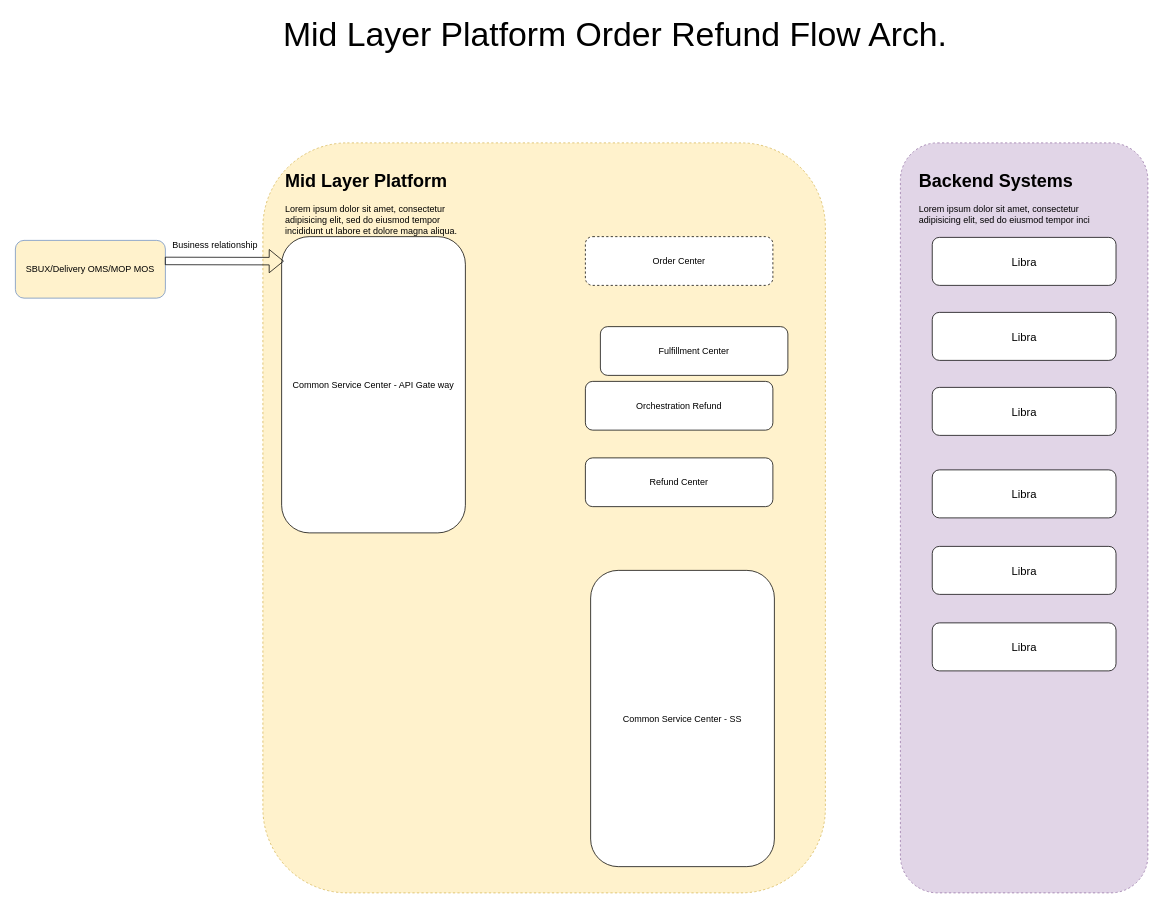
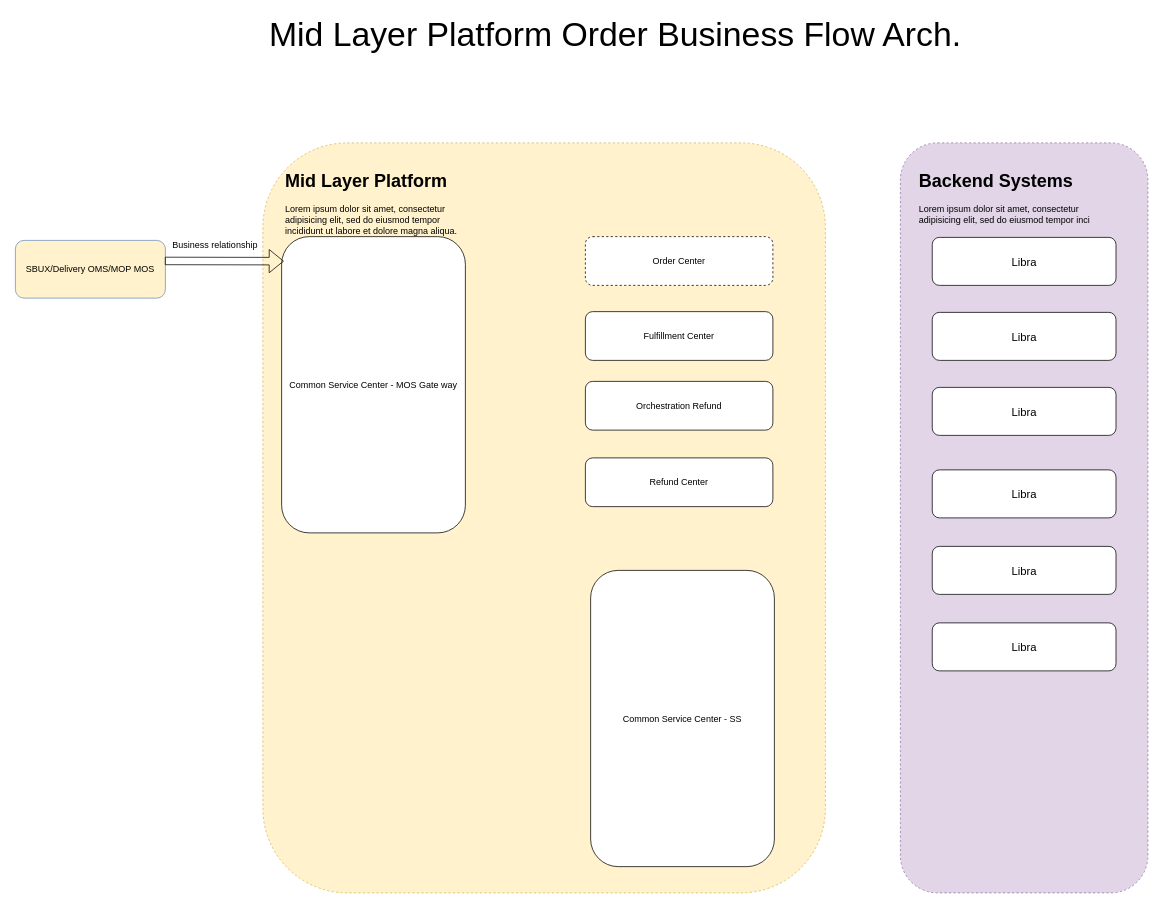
node "Mid Layer Platform Order Refund Flow Arch.": label "Mid Layer Platform Order Refund Flow Arch." -> "Mid Layer Platform Order Business Flow Arch."
node "Fulfillment Center": moved (694, 351) -> (679, 336)
node "Common Service Center - API Gate way": label "Common Service Center - API Gate way" -> "Common Service Center - MOS Gate way"
